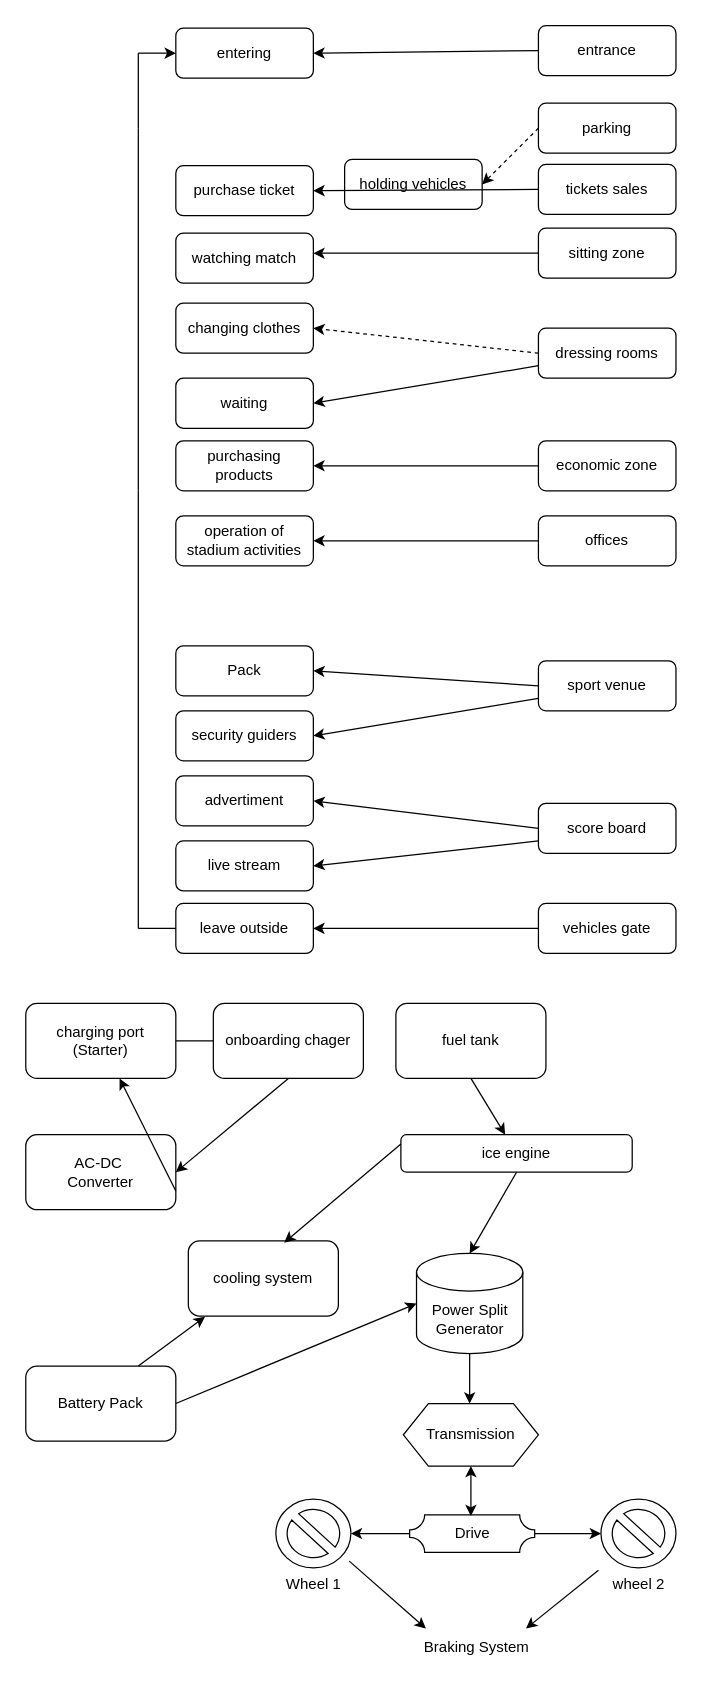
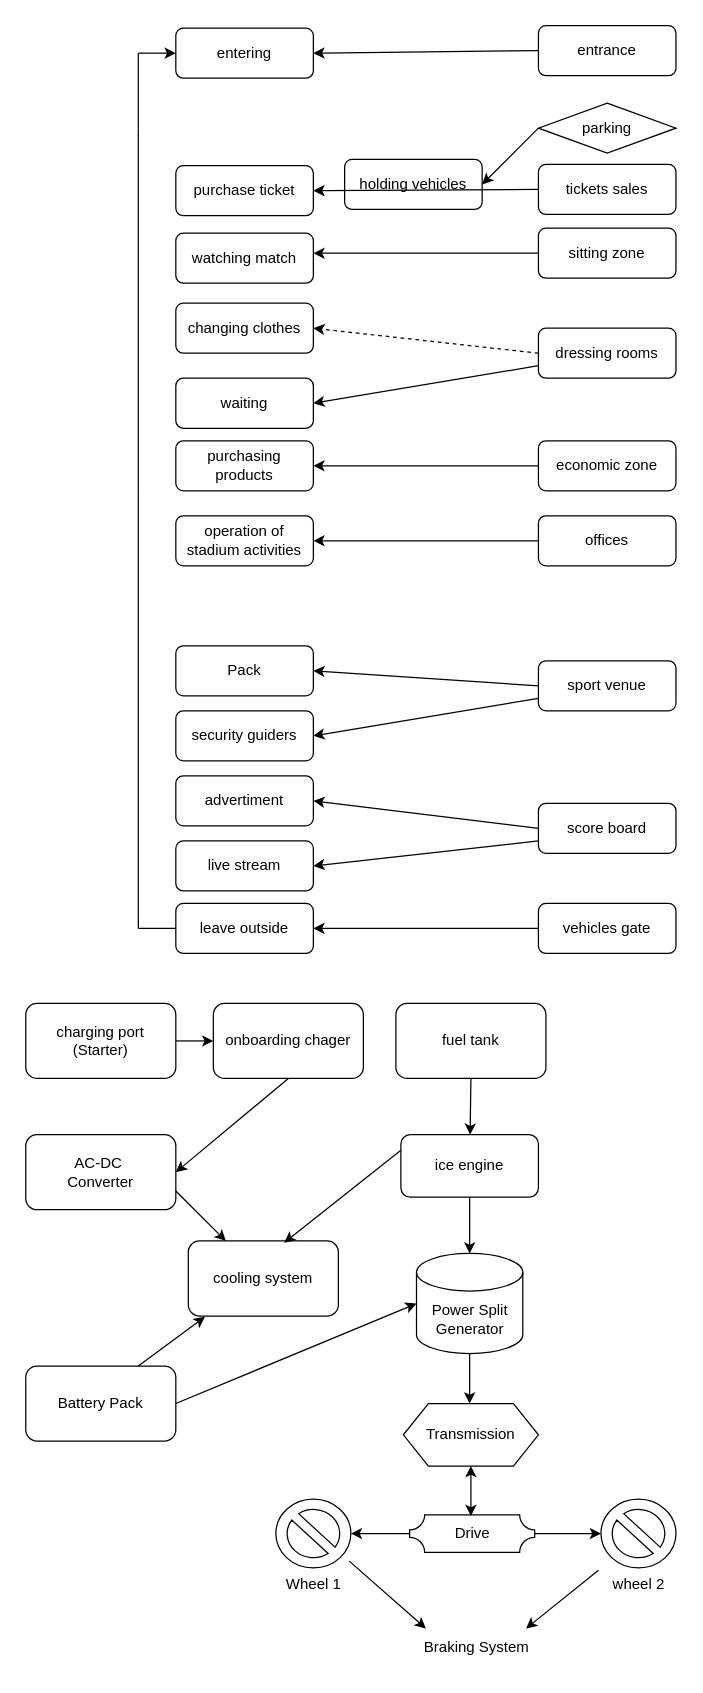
node "parking": shape rounded rectangle -> diamond
edge "parking" -> "holding vehicles": style dashed -> solid
edge "charging port (Starter)" -- "onboarding chager": arrowhead none -> classic
edge "AC-DC Converter" -> "charging port (Starter)": now "AC-DC Converter" -> "cooling system"
node "ice engine": size 231x38 -> 138x63
